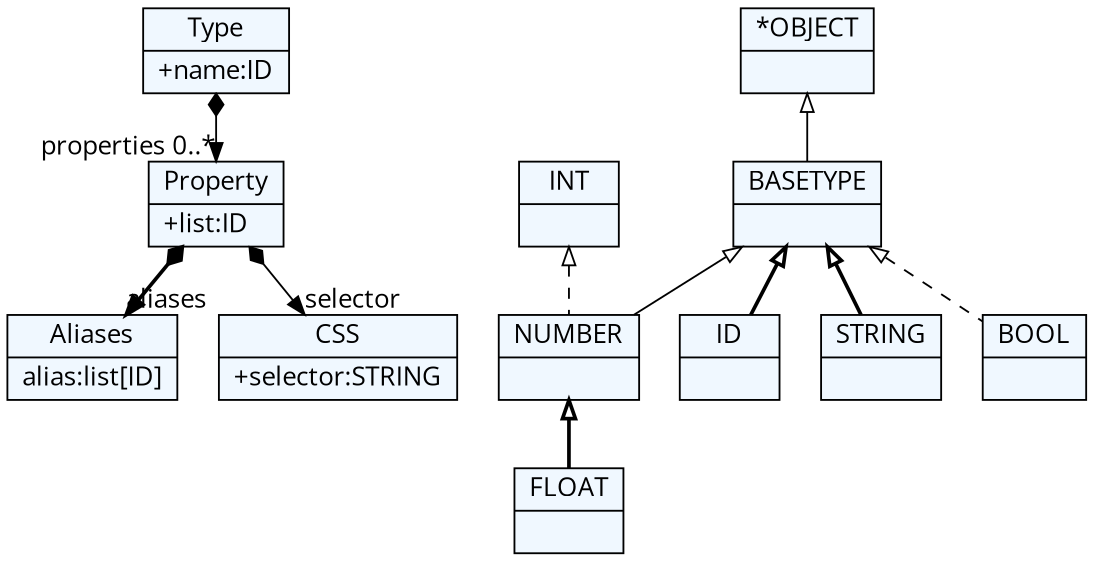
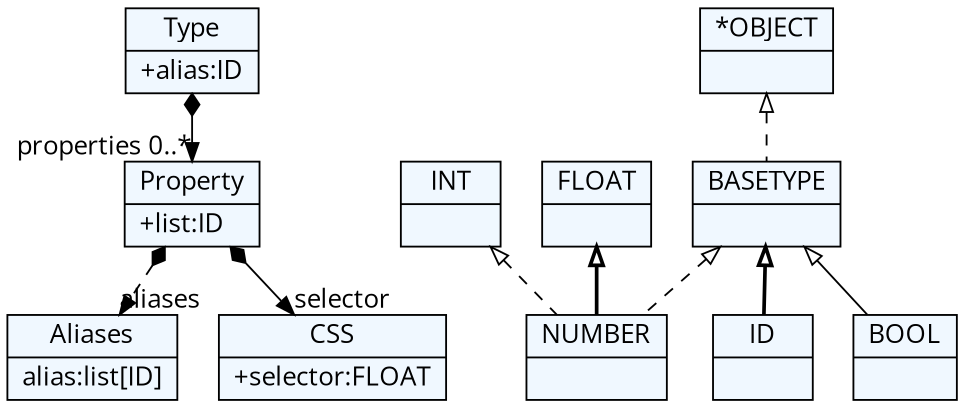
node "Type": text "+name:ID" -> "+alias:ID"
edge "BASETYPE" -> "*OBJECT": style solid -> dashed
edge "Property" -- "Aliases": style bold -> dashed
edge "NUMBER" -> "BASETYPE": style solid -> dashed
edge "BOOL" -> "BASETYPE": style dashed -> solid
node "STRING": removed
node "CSS": text "+selector:STRING" -> "+selector:FLOAT"
edge "FLOAT" -> "NUMBER": reversed
